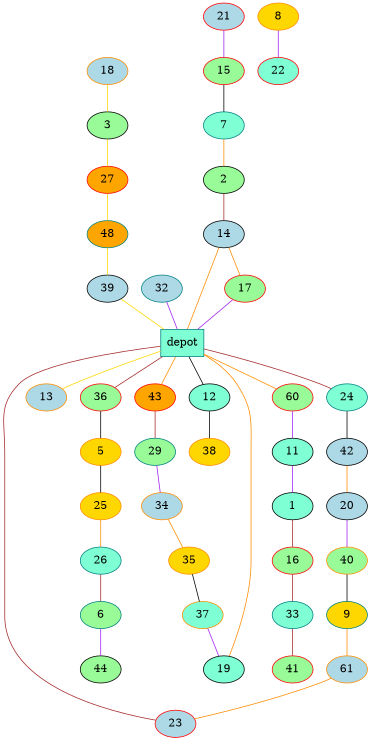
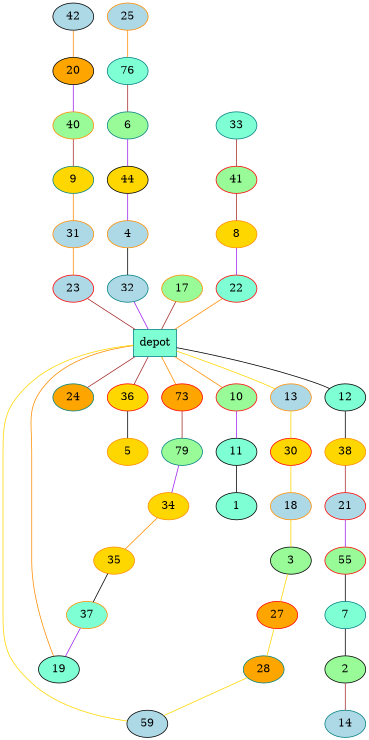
node "15": label "15" -> "55"
edge "7" -- "2": color darkorange -> black
edge "41" -- "8": added
node "48": label "48" -> "28"
node "4": added
node "14": color black -> teal
edge "14" -- "17": removed
edge "14" -- "depot": now "22" -- "depot"
node "39": label "39" -> "59"
node "17": color red -> darkorange
edge "17" -- "depot": color purple -> brown
node "36": fillcolor palegreen -> gold
node "43": label "43" -> "73"
node "60": label "60" -> "10"
node "24": fillcolor aquamarine -> orange
edge "24" -- "42": removed
node "29": label "29" -> "79"
node "30": added
edge "5" -- "25": removed
edge "11" -- "1": color purple -> black
edge "38" -- "21": added
node "25": fillcolor gold -> lightblue
node "34": fillcolor lightblue -> gold
node "20": fillcolor lightblue -> orange
node "26": label "26" -> "76"
node "16": removed
edge "40" -- "9": color black -> brown
node "44": fillcolor palegreen -> gold
node "61": label "61" -> "31"
